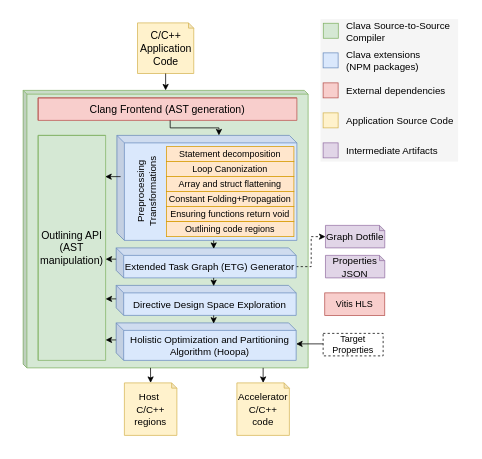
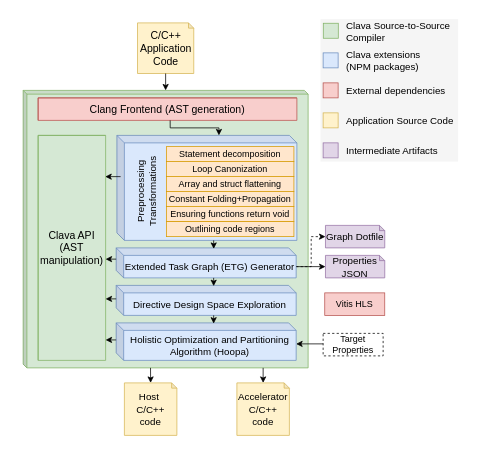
node "Outlining API (AST manipulation)": label "Outlining API (AST manipulation)" -> "Clava API (AST manipulation)"
edge "Extended Task Graph (ETG) Generator" -> "Properties JSON": added
node "Host C/C++ regions": label "Host C/C++ regions" -> "Host C/C++ code"
